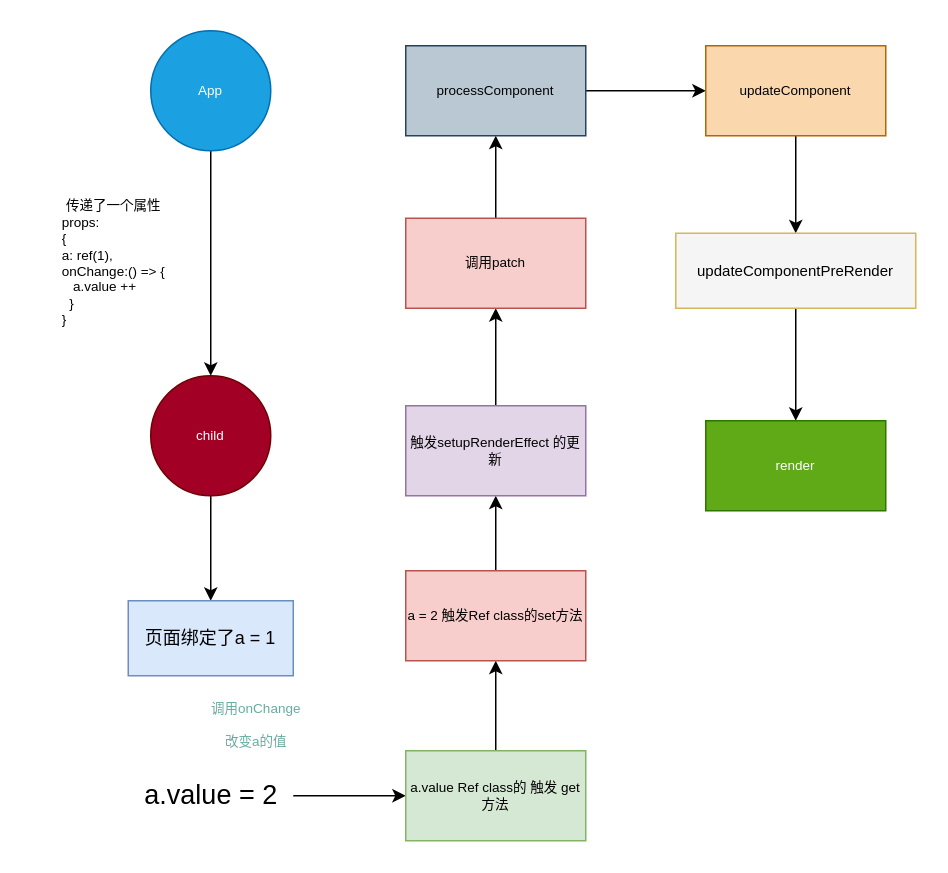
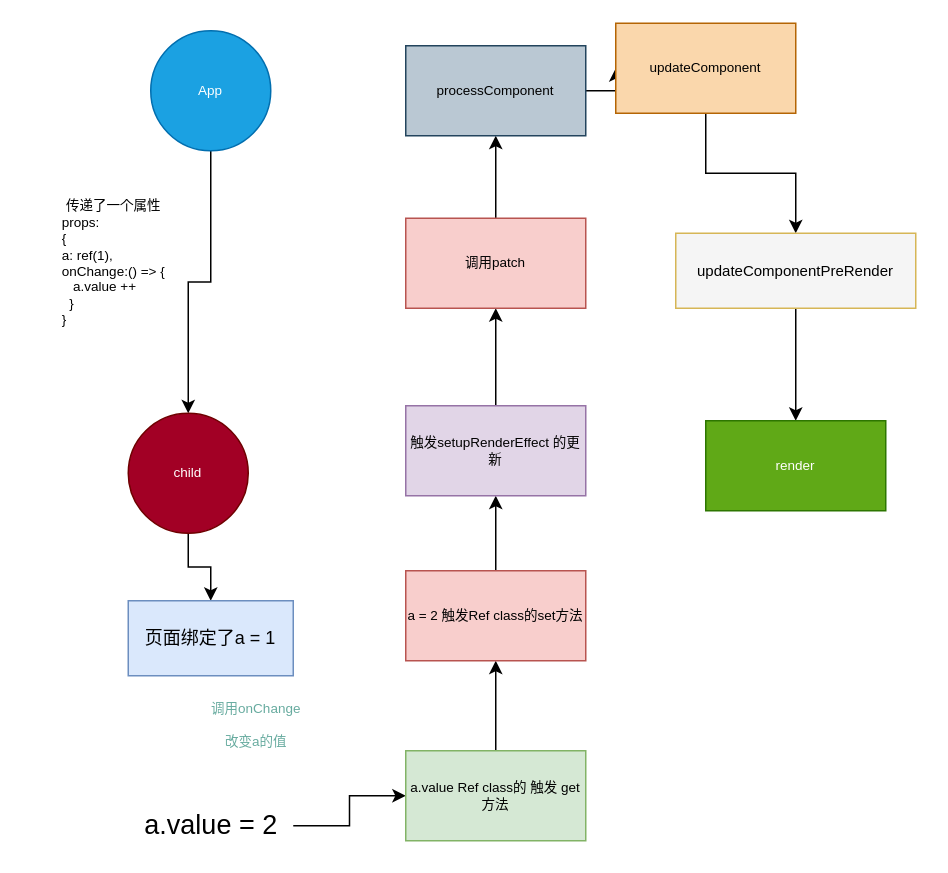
node "updateComponent": moved (796, 91) -> (706, 68)
node "child": moved (211, 436) -> (188, 473)
node "a.value = 2": moved (211, 796) -> (211, 826)
